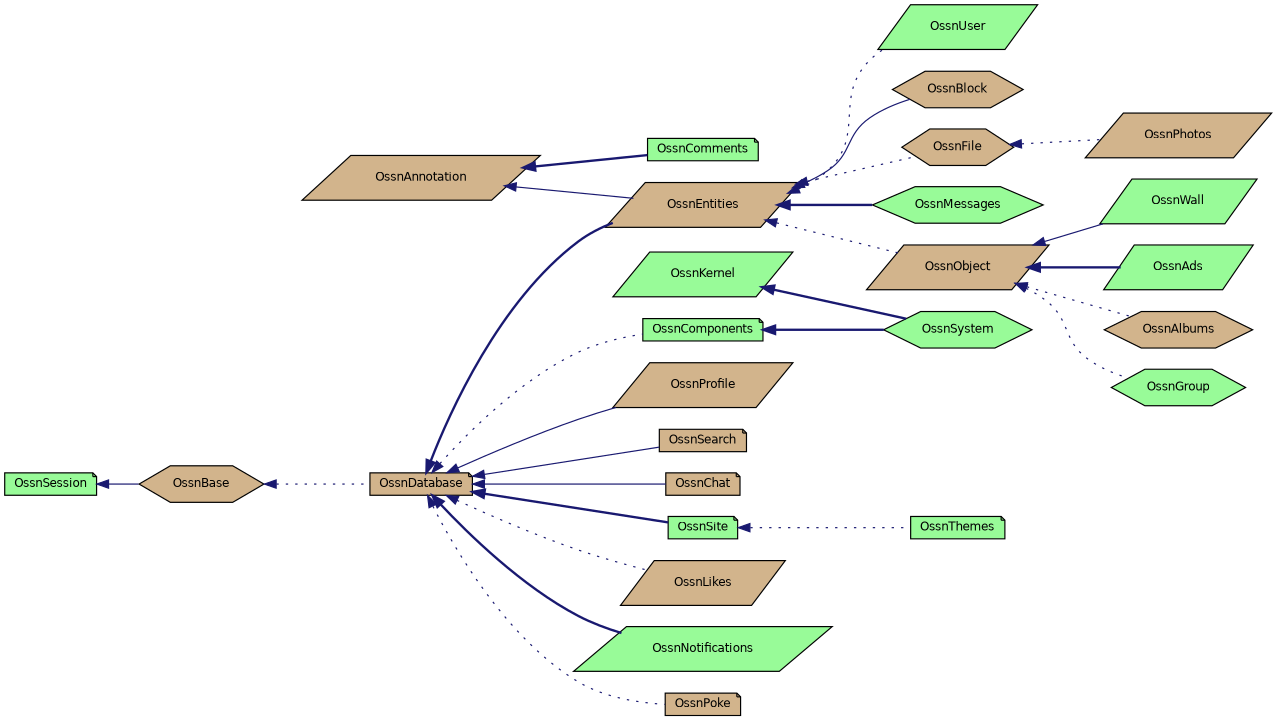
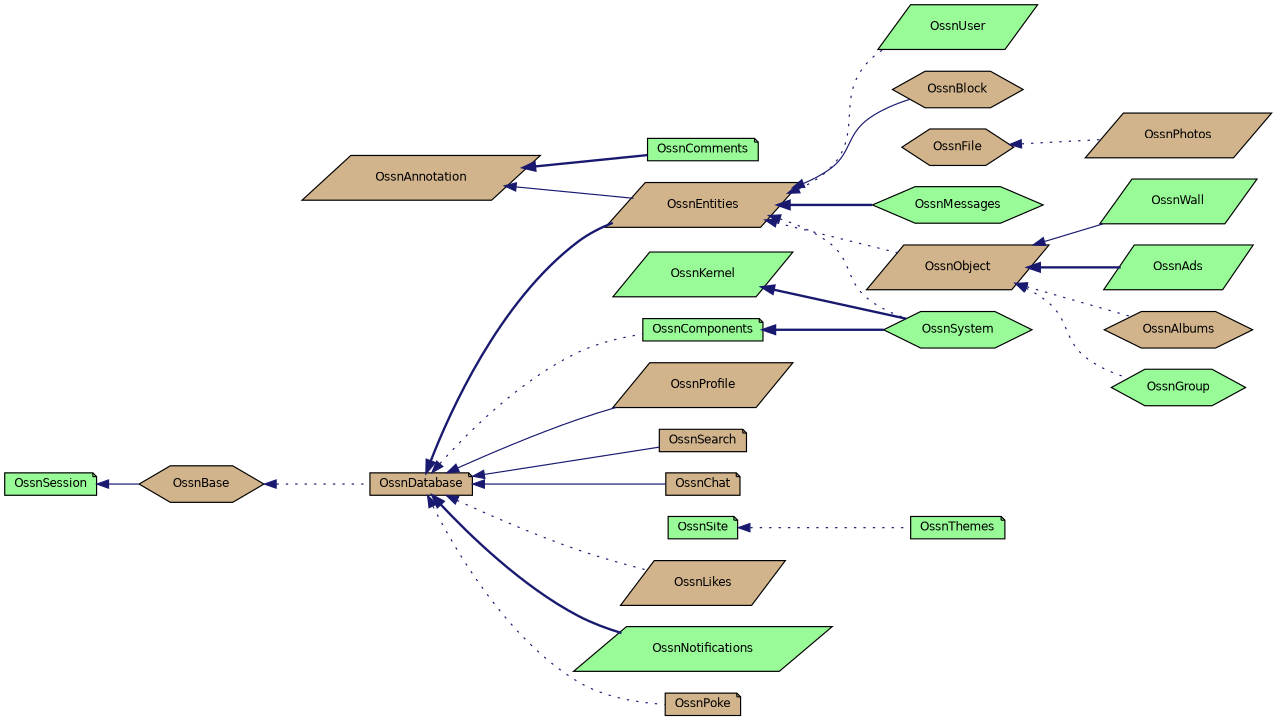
edge "OssnFile" -> "OssnEntities": now "OssnSystem" -> "OssnEntities"
edge "OssnSite" -> "OssnDatabase": removed
